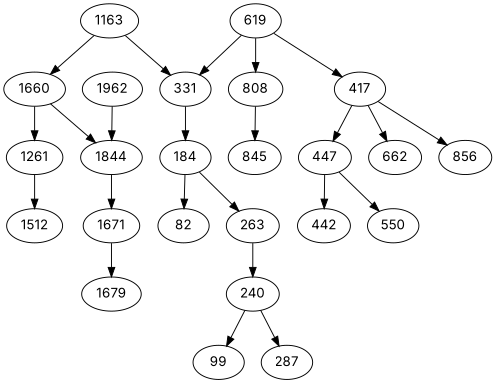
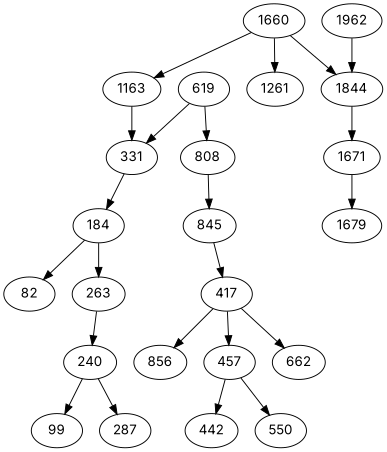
edge "1163" -> "1660": reversed
edge "619" -> "417": now "845" -> "417"
node "447": label "447" -> "457"
node "1512": removed
